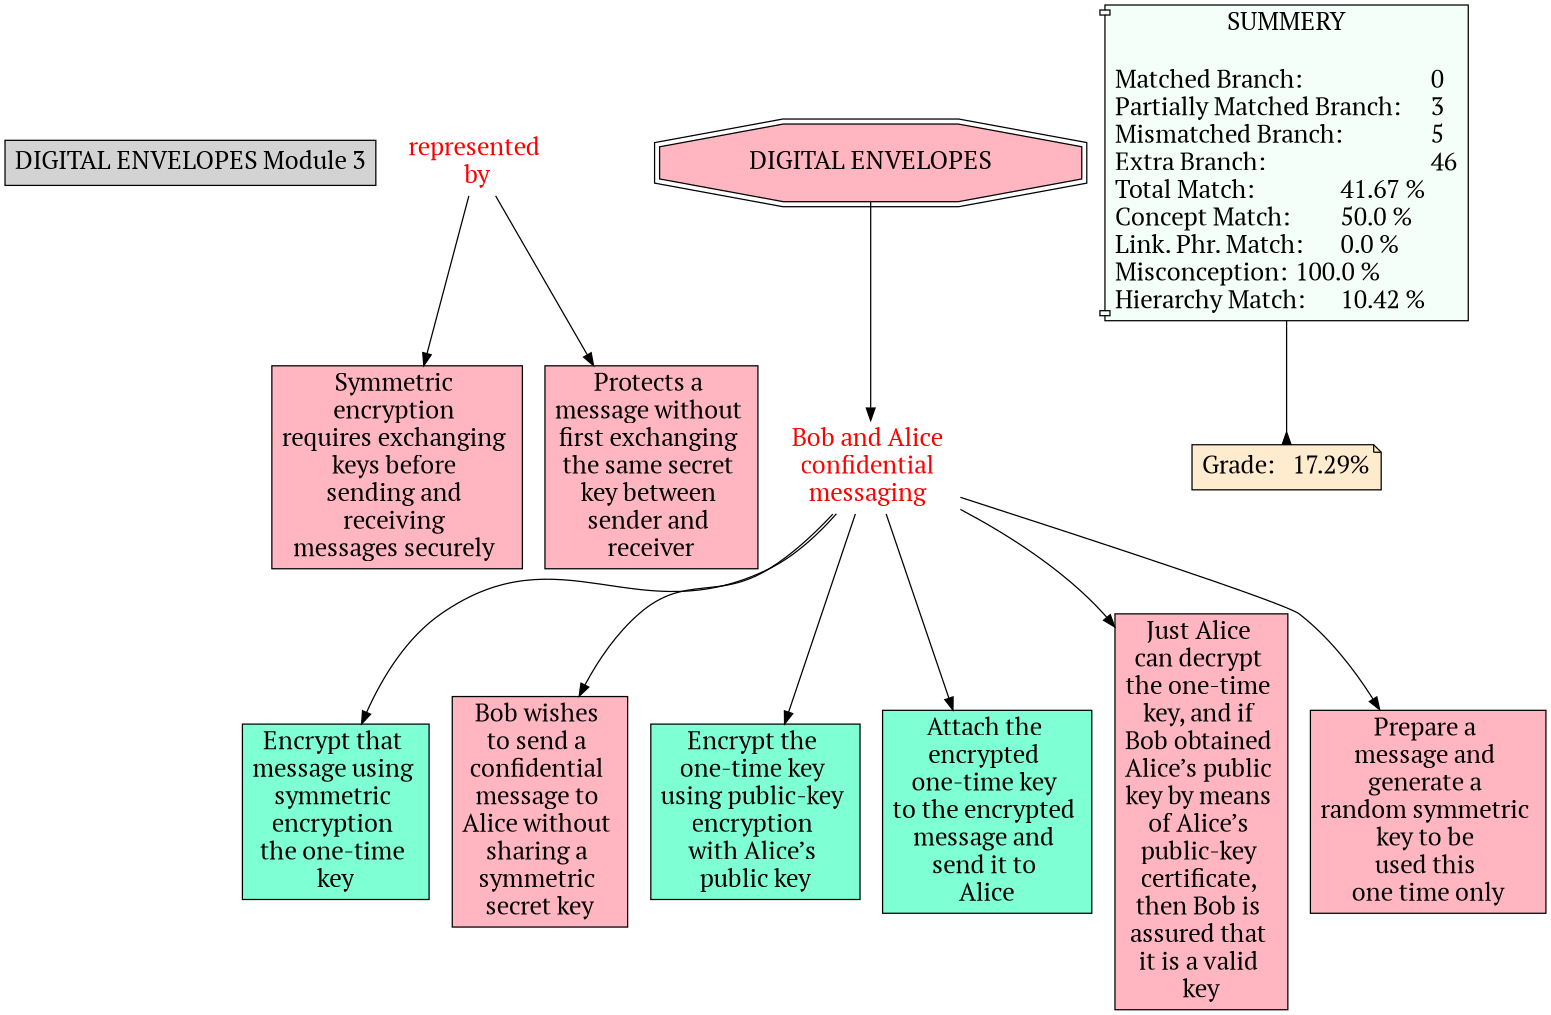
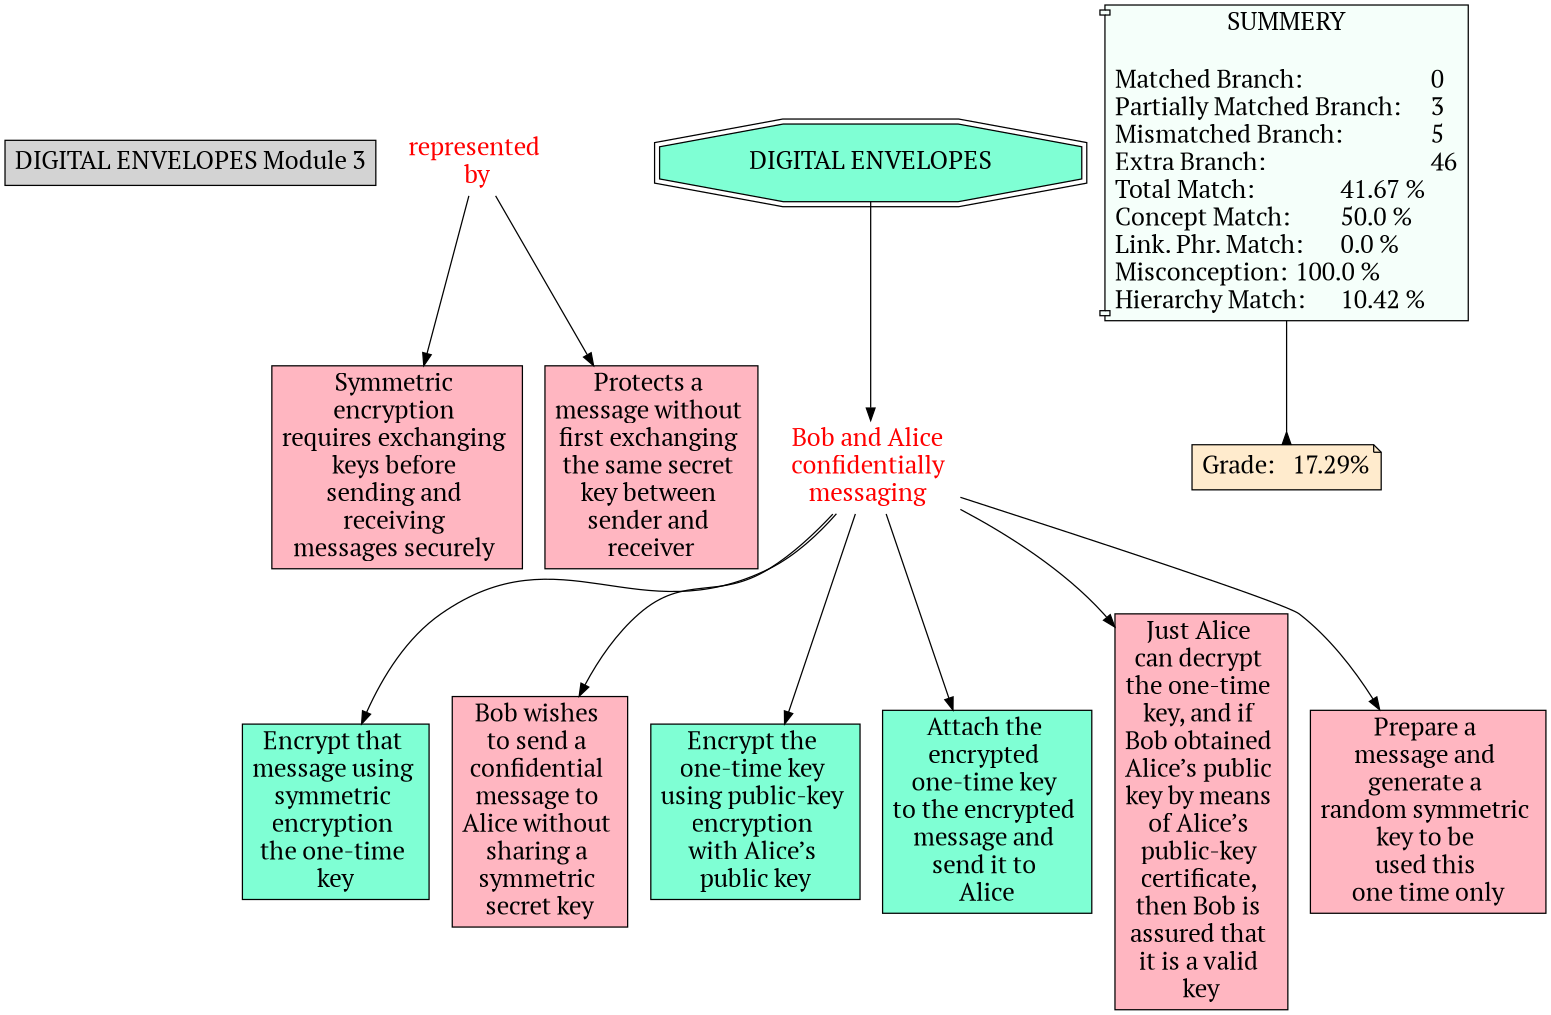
node "DIGITAL ENVELOPES": fillcolor #ffb6c1 -> aquamarine
node "Bob and Alice confidential messaging": label "Bob and Alice confidential messaging" -> "Bob and Alice confidentially messaging"
